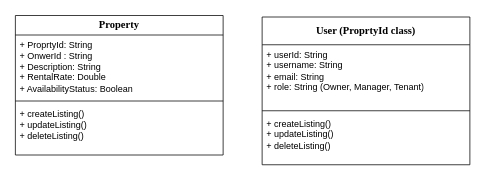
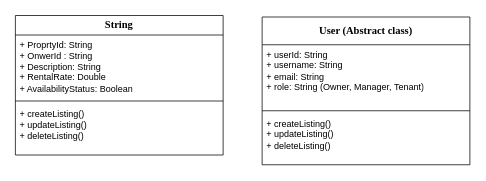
node "Property": label "Property" -> "String"
node "User (ProprtyId class)": label "User (ProprtyId class)" -> "User (Abstract class)"
